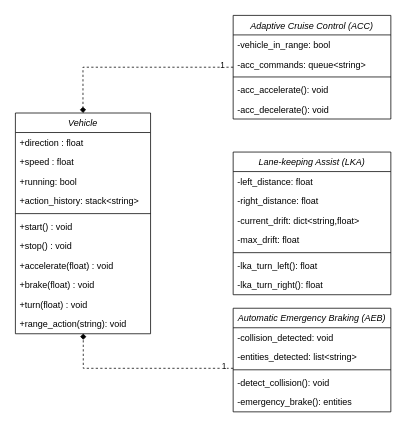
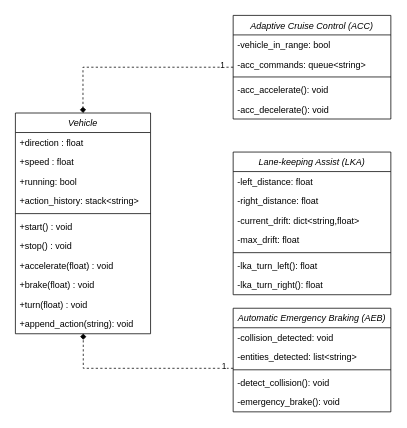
node "+range_action(string): void": label "+range_action(string): void" -> "+append_action(string): void"
node "-emergency_brake(): entities": label "-emergency_brake(): entities" -> "-emergency_brake(): void"
